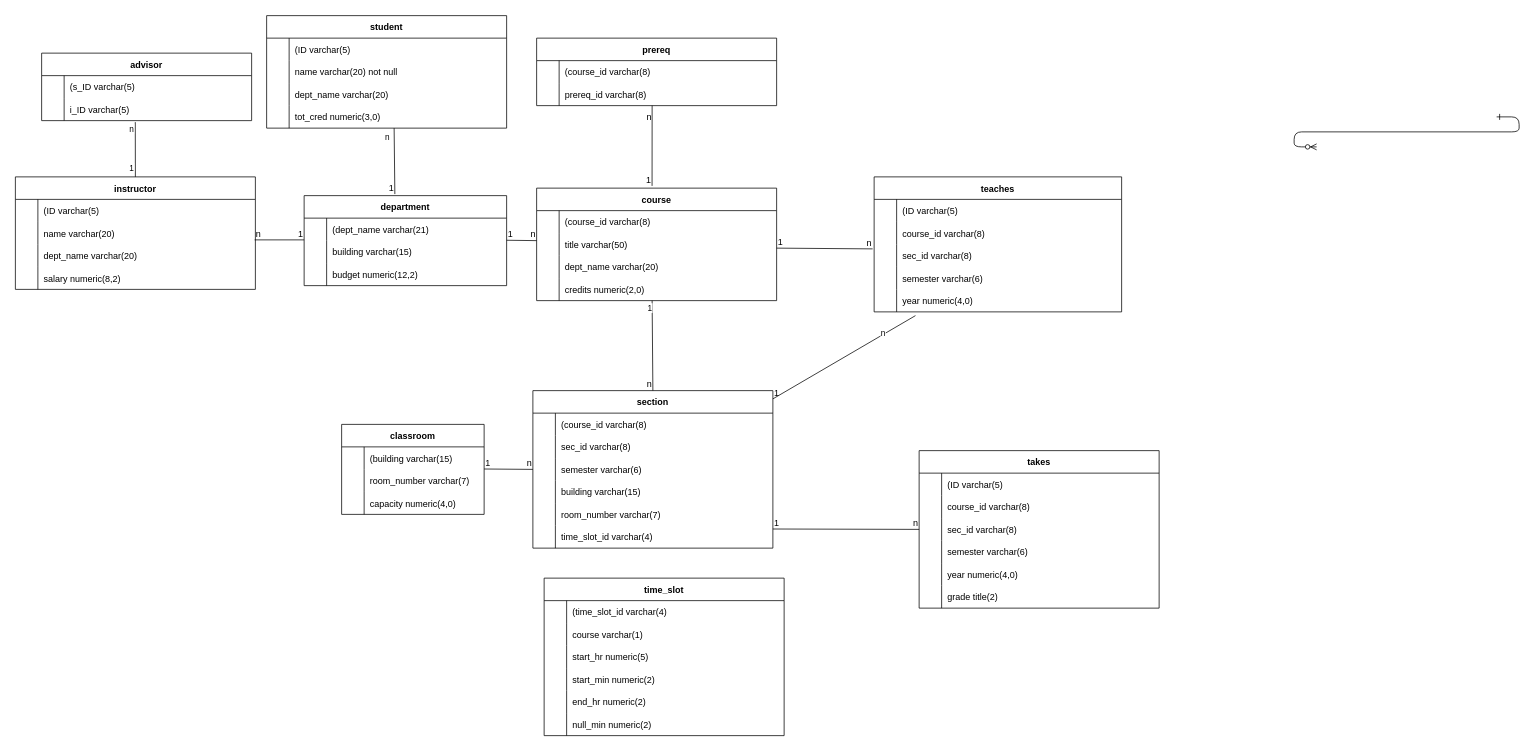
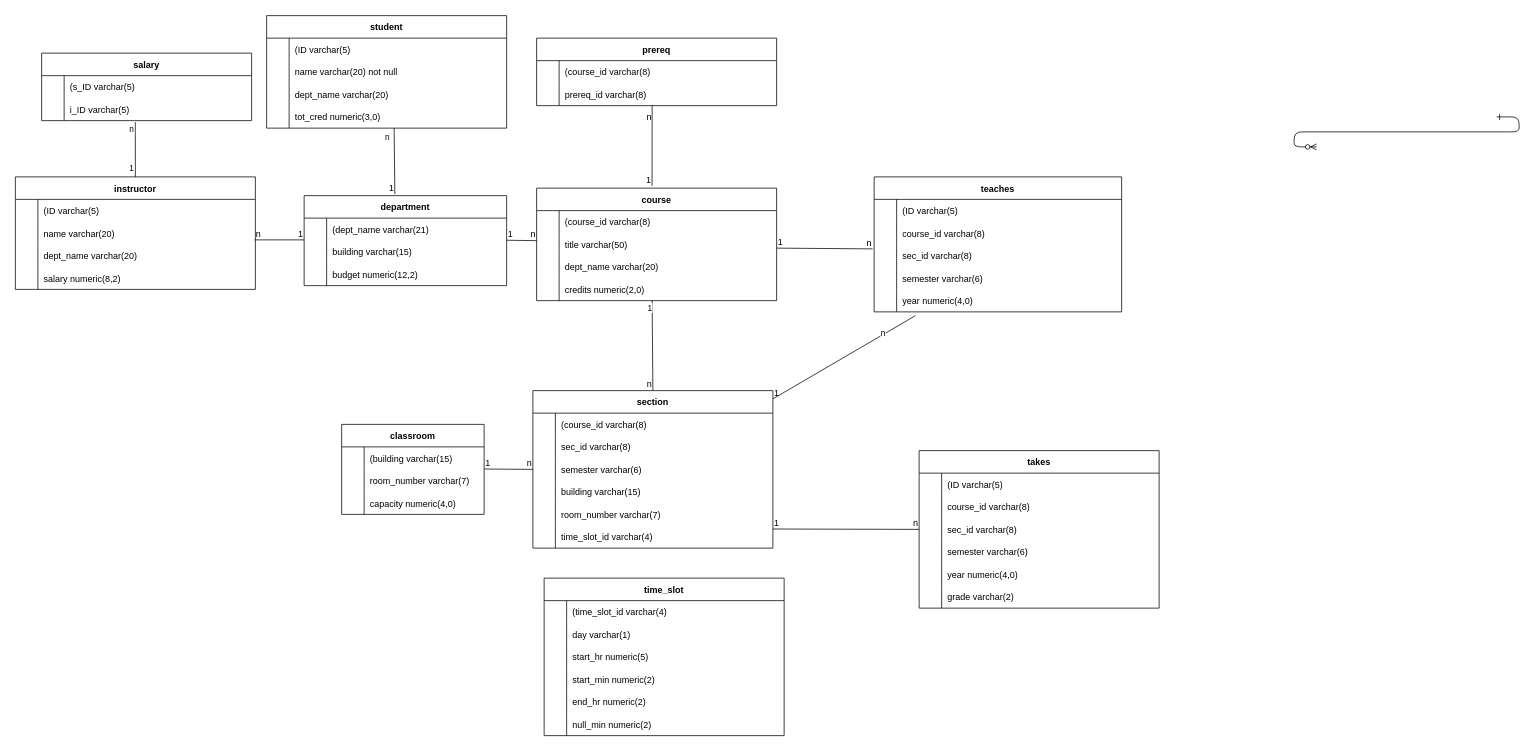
node "advisor": label "advisor" -> "salary"
node "grade title(2)": label "grade title(2)" -> "grade varchar(2)"
node "course varchar(1)": label "course varchar(1)" -> "day varchar(1)"
